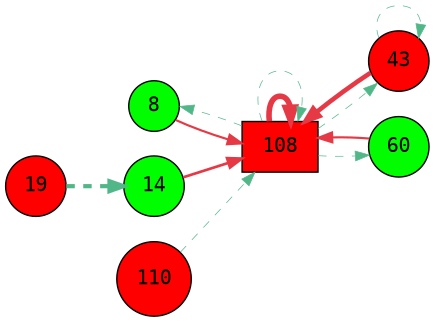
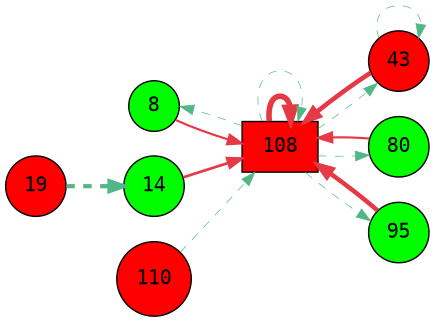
node "60": label "60" -> "80"
node "95": added
